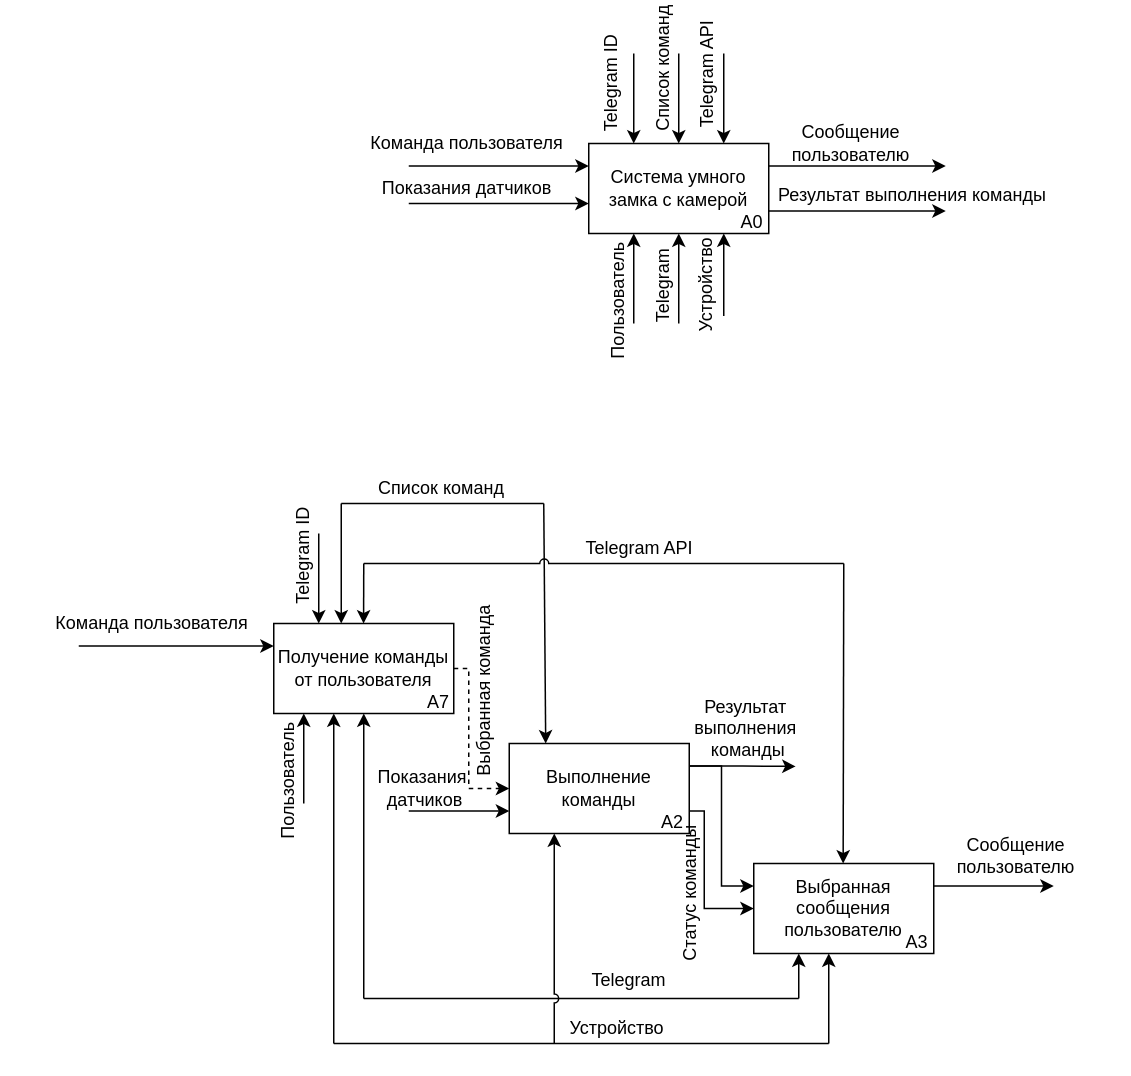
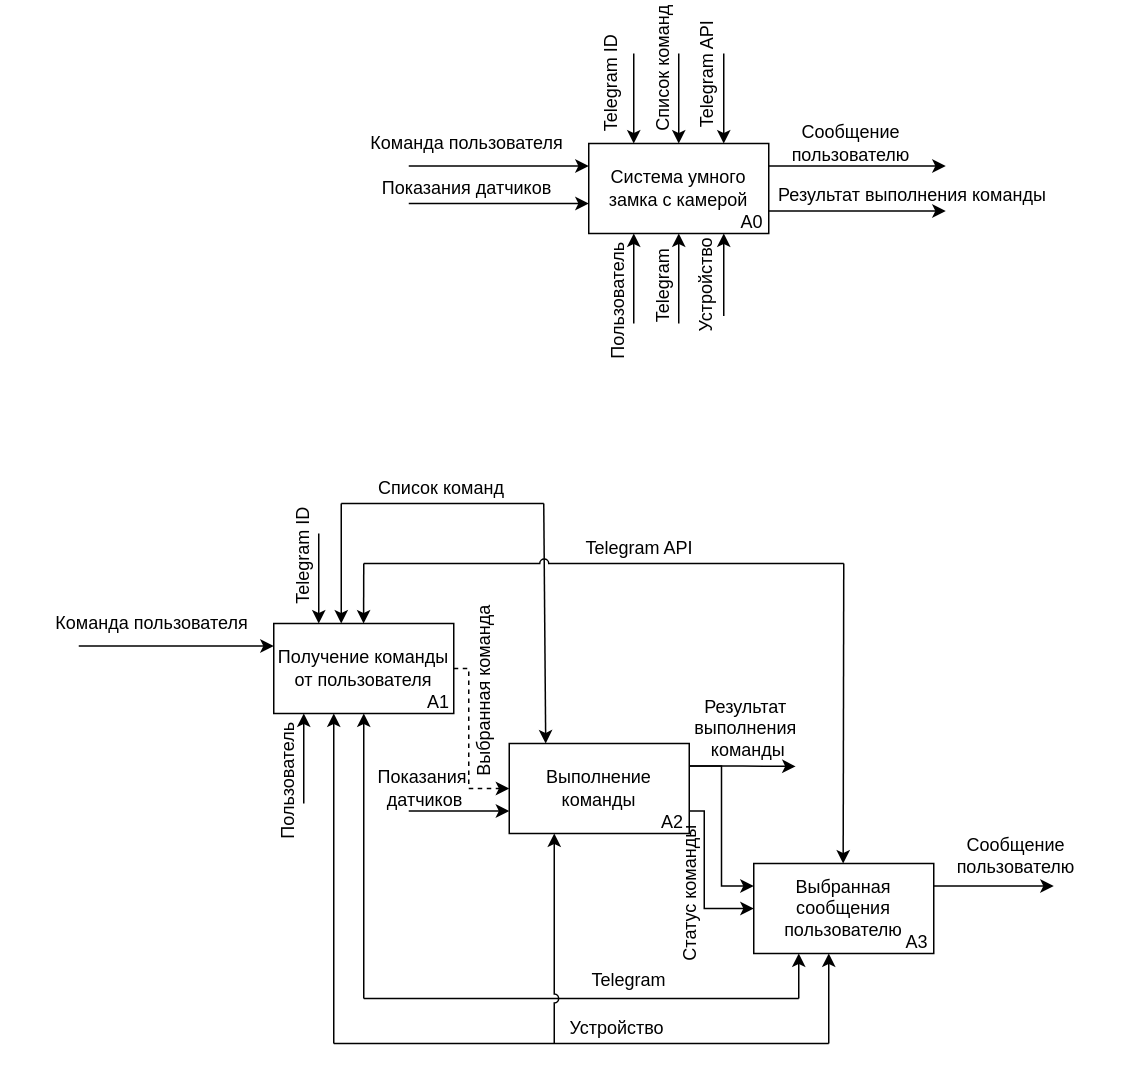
node "A7": label "A7" -> "A1"
